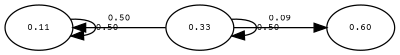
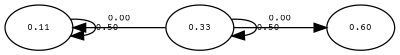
edge "0.33" -> "0.11": label "0.50" -> "0.00"
edge "0.33" -> "0.60": label "0.09" -> "0.00"
